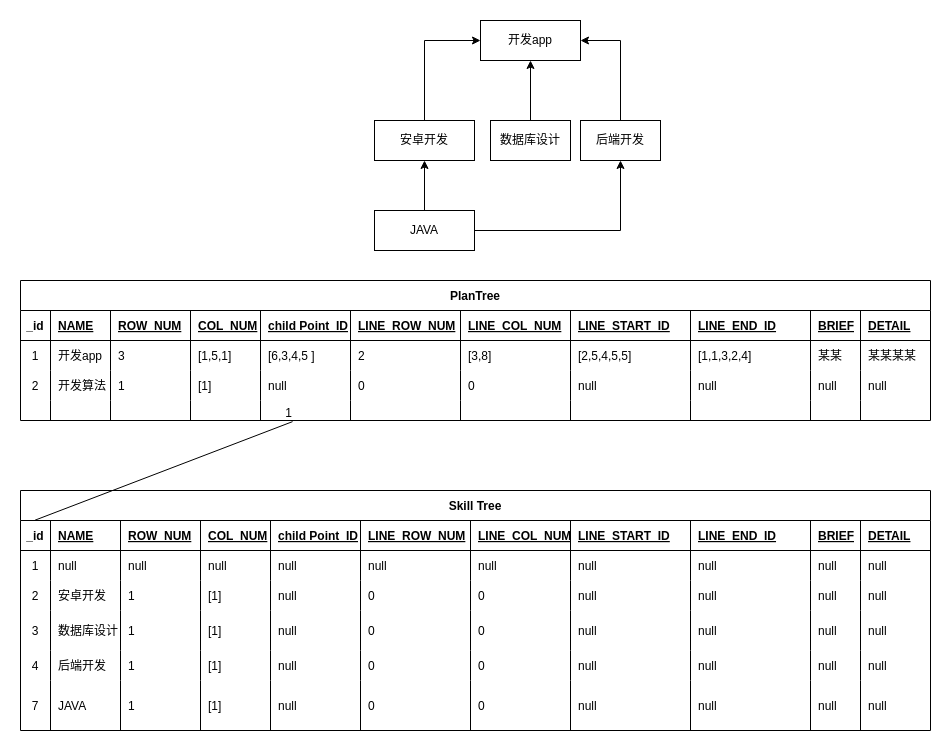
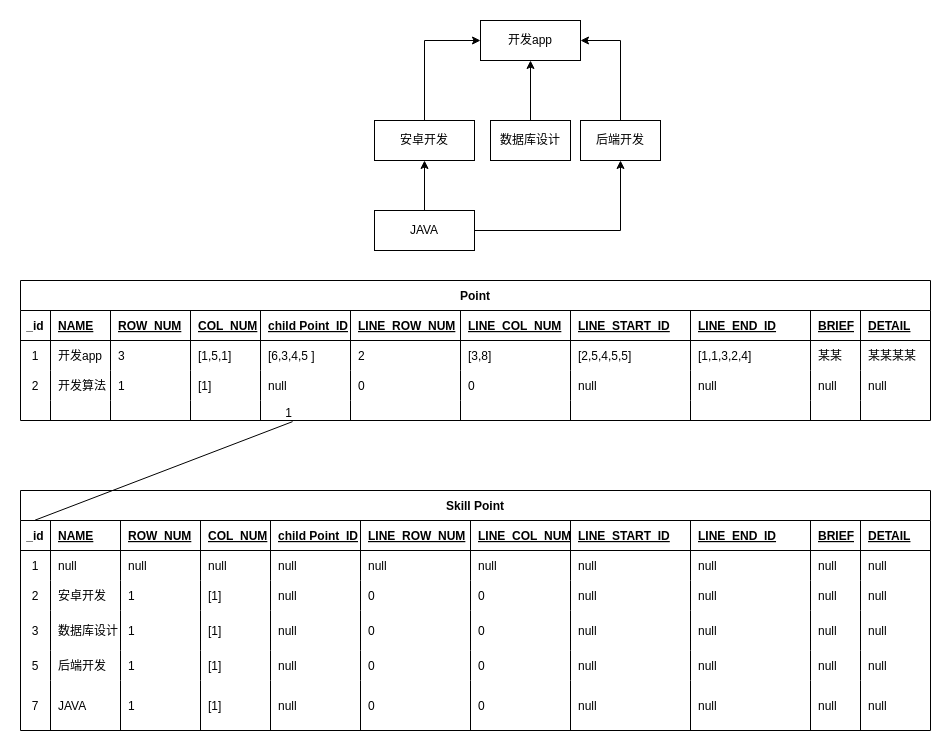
node "PlanTree": label "PlanTree" -> "Point"
node "Skill Tree": label "Skill Tree" -> "Skill Point"
node "4": label "4" -> "5"
